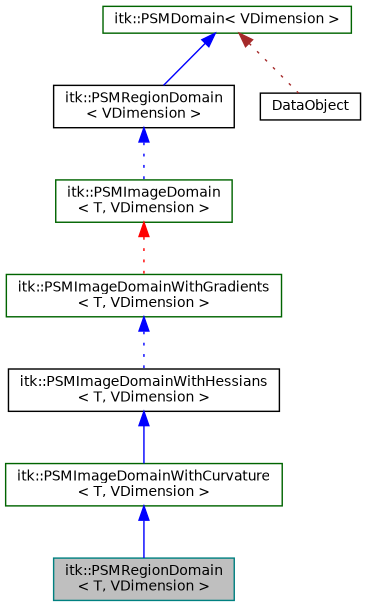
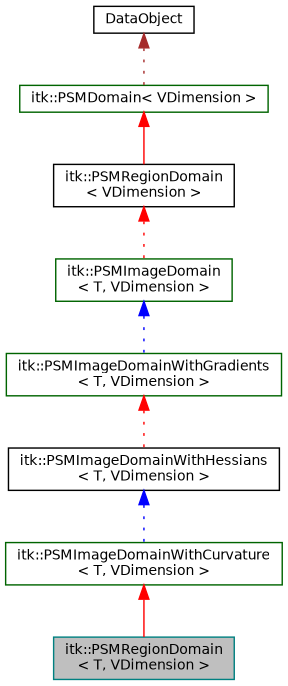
edge "itk::PSMRegionDomain < VDimension >" -> "itk::PSMDomain< VDimension >": color blue -> red
edge "DataObject" -> "itk::PSMDomain< VDimension >": reversed
edge "itk::PSMImageDomain < T, VDimension >" -> "itk::PSMRegionDomain < VDimension >": color blue -> red
edge "itk::PSMImageDomainWithGradients < T, VDimension >" -> "itk::PSMImageDomain < T, VDimension >": color red -> blue
edge "itk::PSMImageDomainWithHessians < T, VDimension >" -> "itk::PSMImageDomainWithGradients < T, VDimension >": color blue -> red
edge "itk::PSMImageDomainWithCurvature < T, VDimension >" -> "itk::PSMImageDomainWithHessians < T, VDimension >": style solid -> dotted
edge "itk::PSMRegionDomain < T, VDimension >" -> "itk::PSMImageDomainWithCurvature < T, VDimension >": color blue -> red
